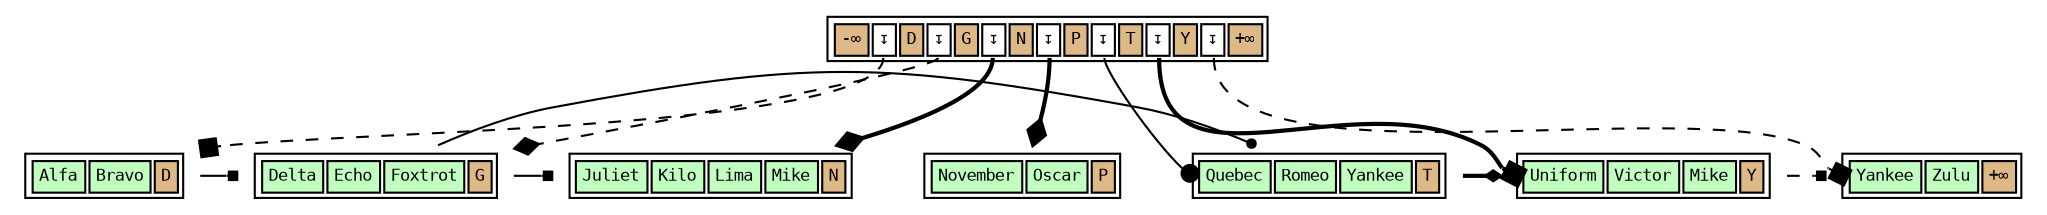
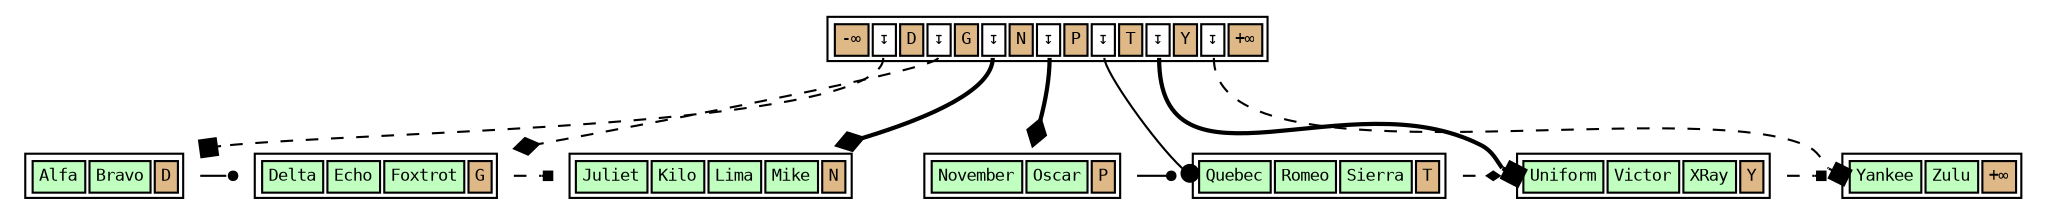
edge "Delta" -> "Quebec": now "November" -> "Quebec"
edge "Alfa" -> "Delta": arrowhead box -> dot
edge "Delta" -> "Juliet": style solid -> dashed
node "Quebec": text "Yankee" -> "Sierra"
edge "Quebec" -> "Uniform": style bold -> dashed
node "Uniform": text "Mike" -> "XRay"
